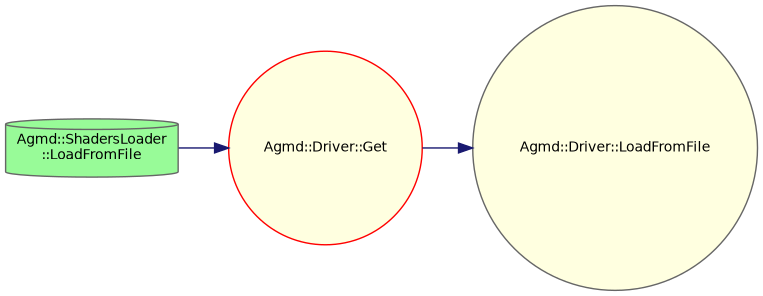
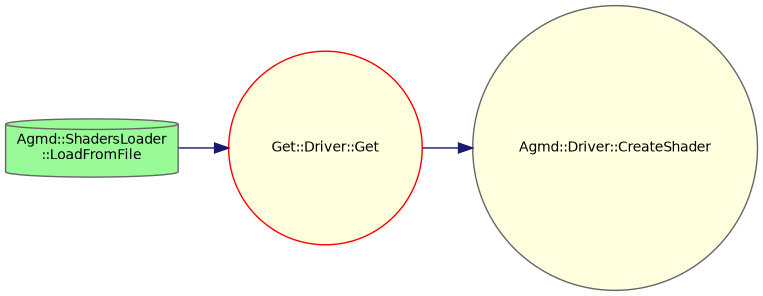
node "Agmd::Driver::Get": label "Agmd::Driver::Get" -> "Get::Driver::Get"
node "Agmd::Driver::LoadFromFile": label "Agmd::Driver::LoadFromFile" -> "Agmd::Driver::CreateShader"
